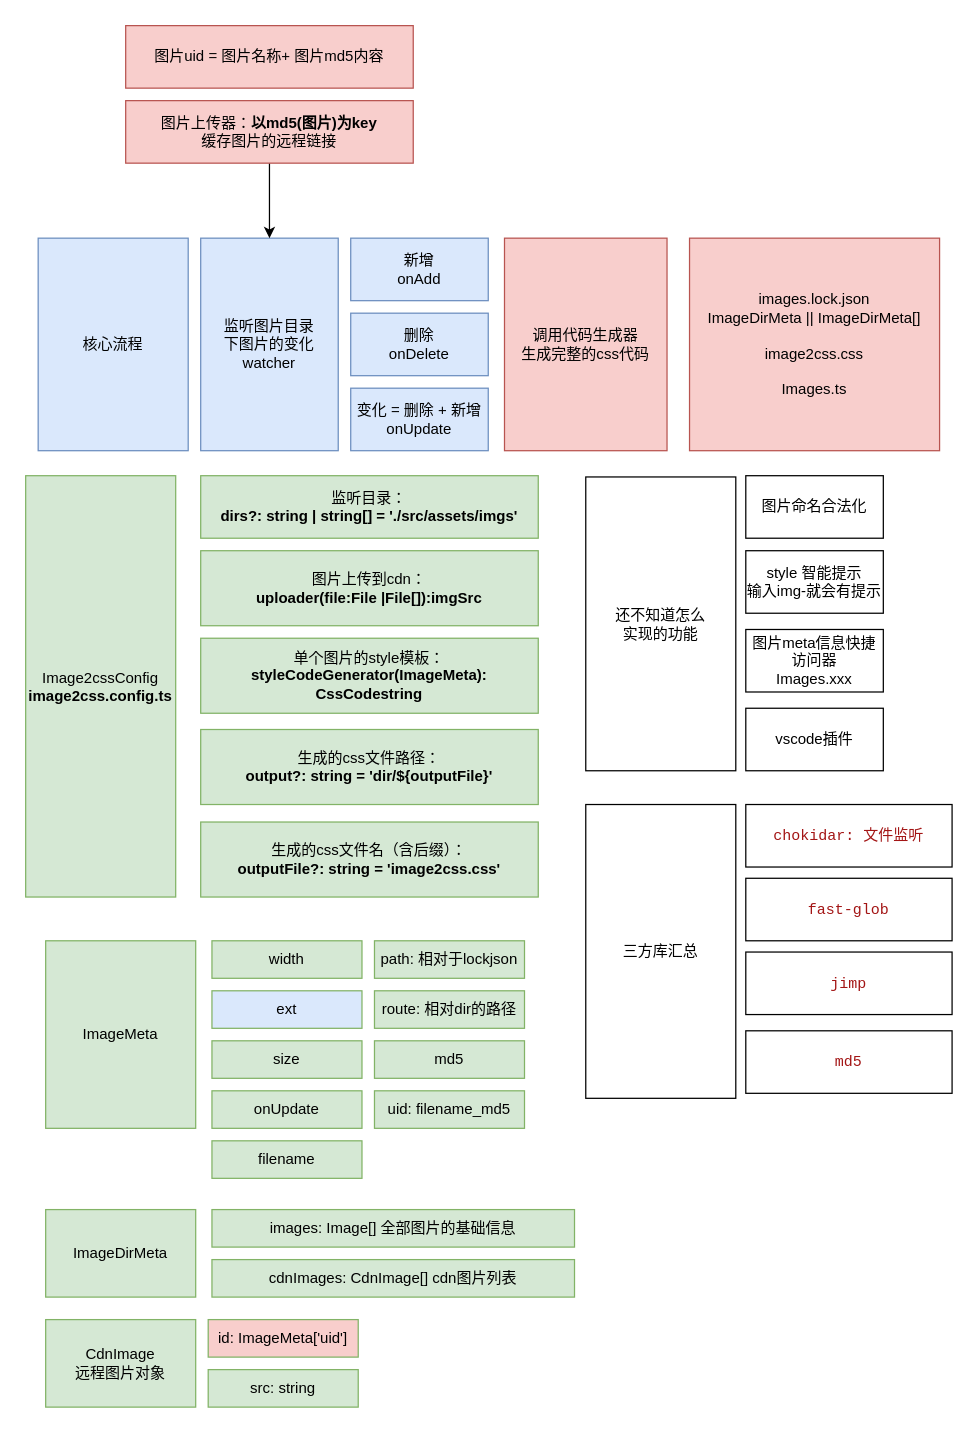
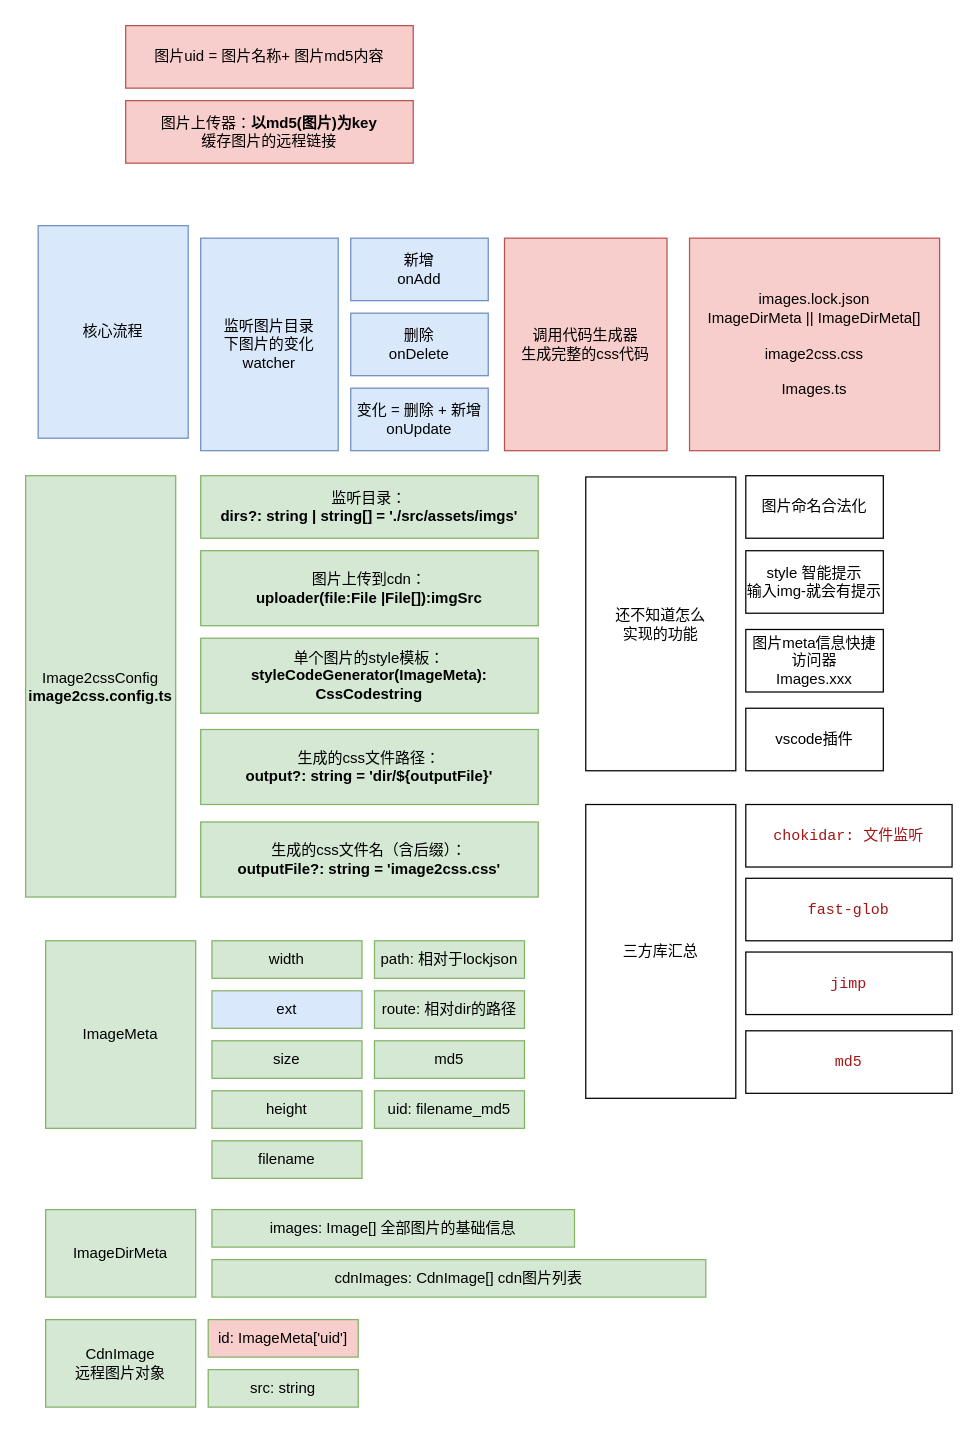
edge "图片上传器：以md5(图片)为key 缓存图片的远程链接" -> "监听图片目录 下图片的变化 watcher": removed
node "核心流程": moved (113, 344) -> (113, 332)
node "onUpdate": label "onUpdate" -> "height"
node "cdnImages: CdnImage[] cdn图片列表": size 363x38 -> 494x38
